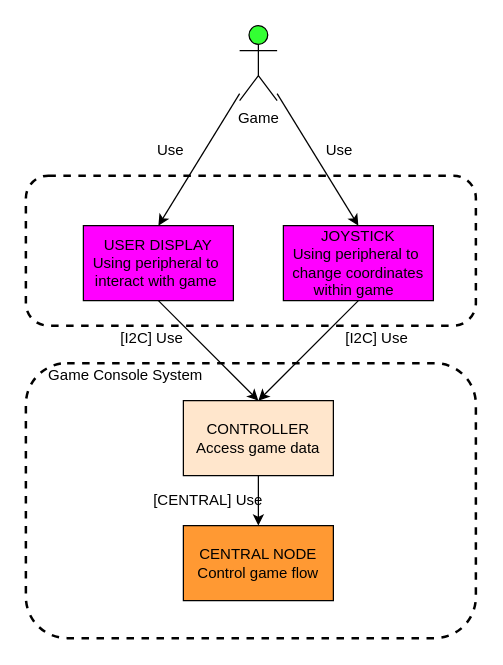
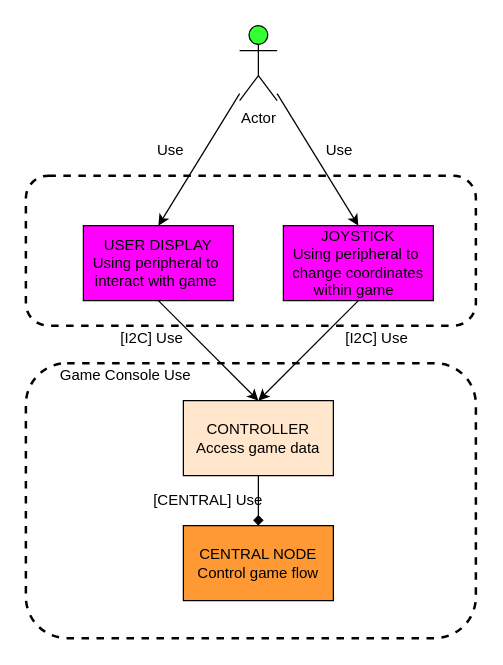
node "Game": label "Game" -> "Actor"
node "Game Console System": label "Game Console System" -> "Game Console Use"
edge "CONTROLLER Access game data" -> "CENTRAL NODE Control game flow": arrowhead classic -> diamond
